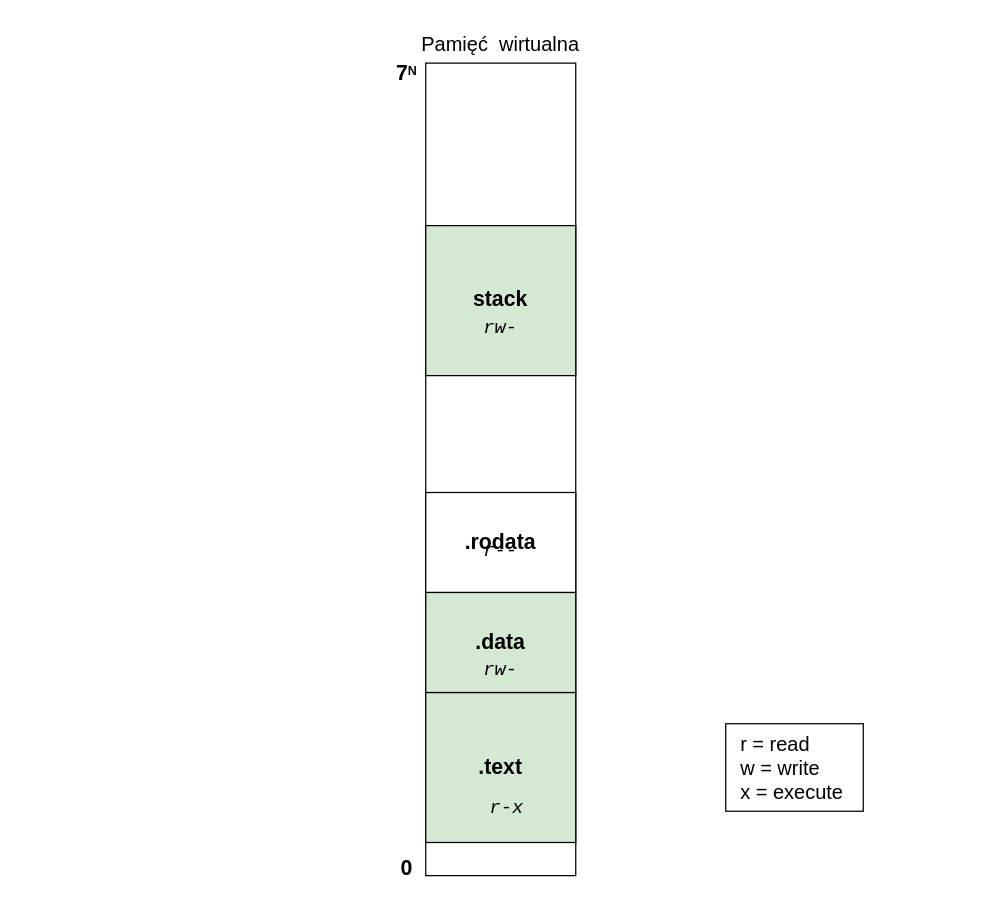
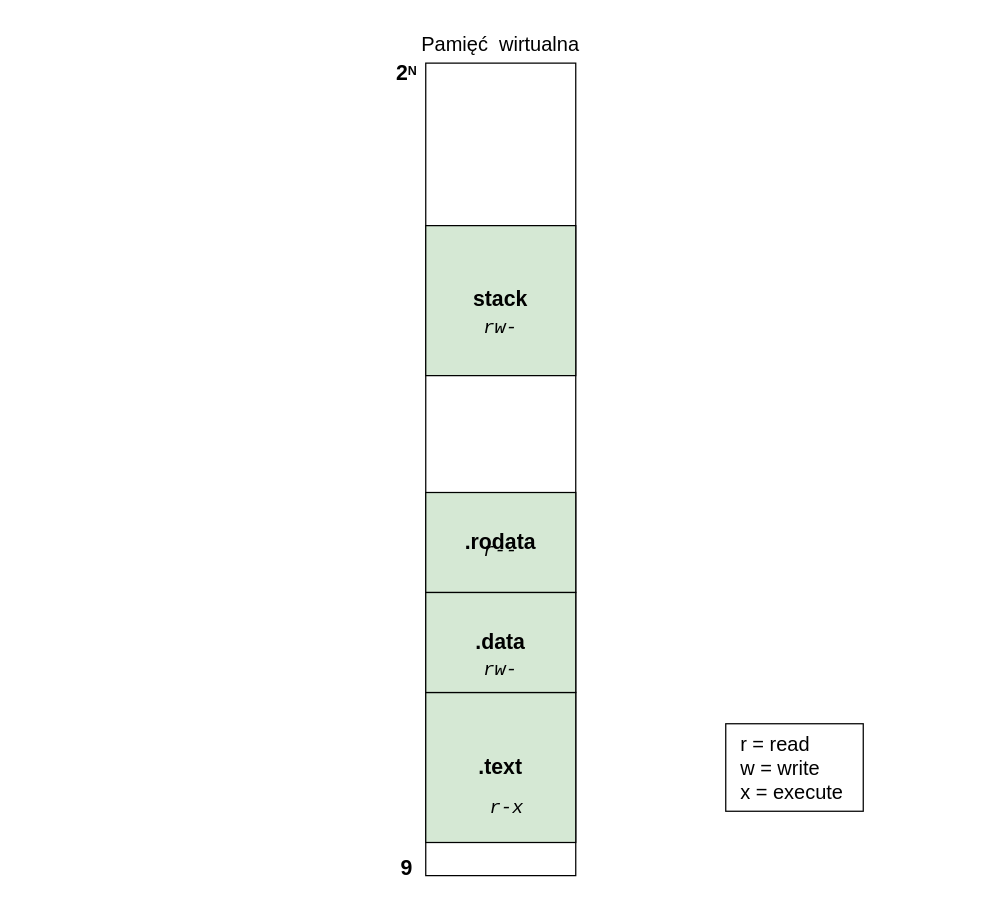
node "7N": label "7N" -> "2N"
node ".rodata": fillcolor #ffffff -> #d5e8d4
node "0": label "0" -> "9"
